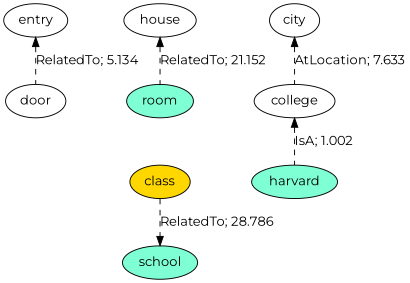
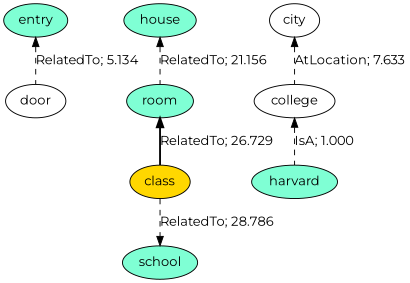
node "entry": fillcolor white -> aquamarine
node "house": fillcolor white -> aquamarine
edge "room" -> "house": label "RelatedTo; 21.152" -> "RelatedTo; 21.156"
edge "harvard" -> "college": label "IsA; 1.002" -> "IsA; 1.000"
edge "class" -> "room": added, label "RelatedTo; 26.729"
